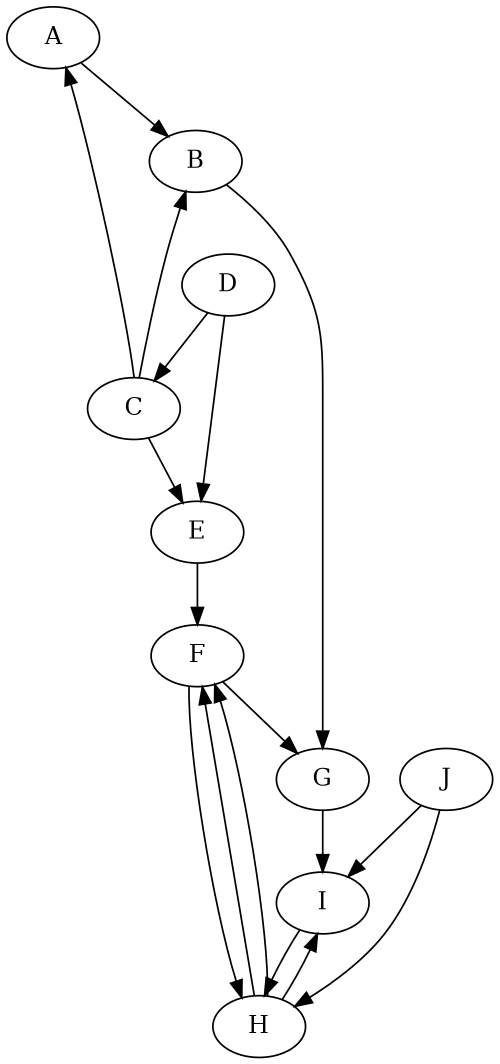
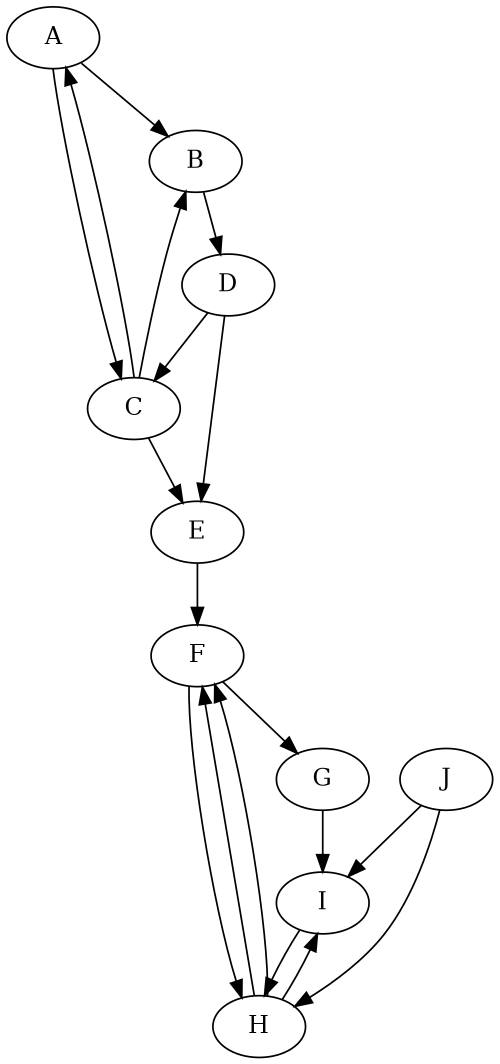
edge "A" -> "C": added
edge "B" -> "G": now "B" -> "D"
